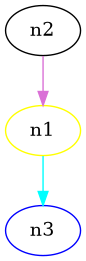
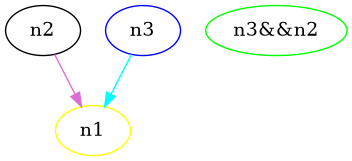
node "n3&&n2": added
edge "n1" -> "n3": reversed
